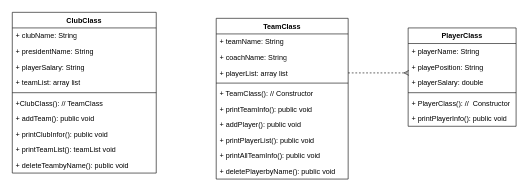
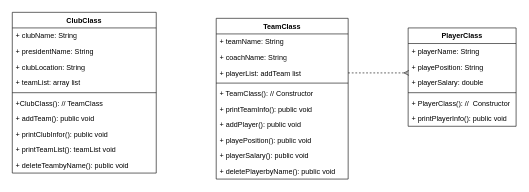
node "+ playerSalary: String": label "+ playerSalary: String" -> "+ clubLocation: String"
node "+ playerList: array list": label "+ playerList: array list" -> "+ playerList: addTeam list"
node "+ printPlayerList(): public void": label "+ printPlayerList(): public void" -> "+ playePosition(): public void"
node "+ printAllTeamInfo(): public void": label "+ printAllTeamInfo(): public void" -> "+ playerSalary(): public void"
